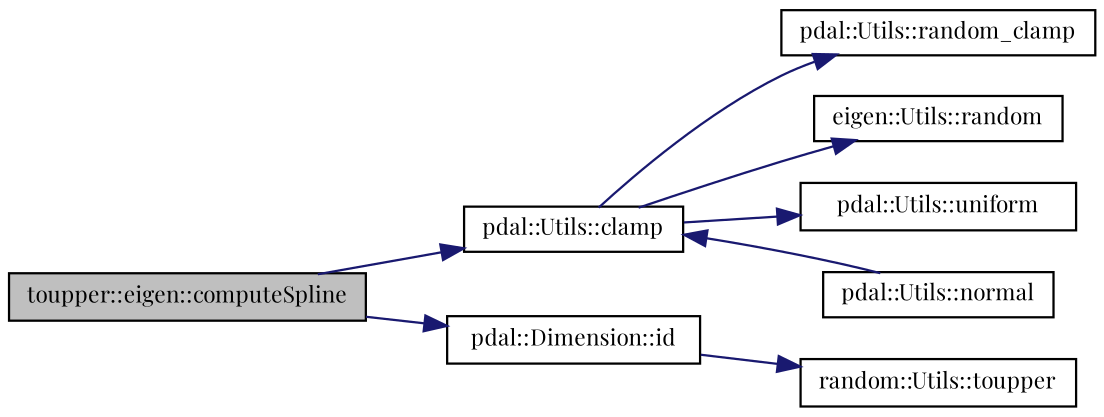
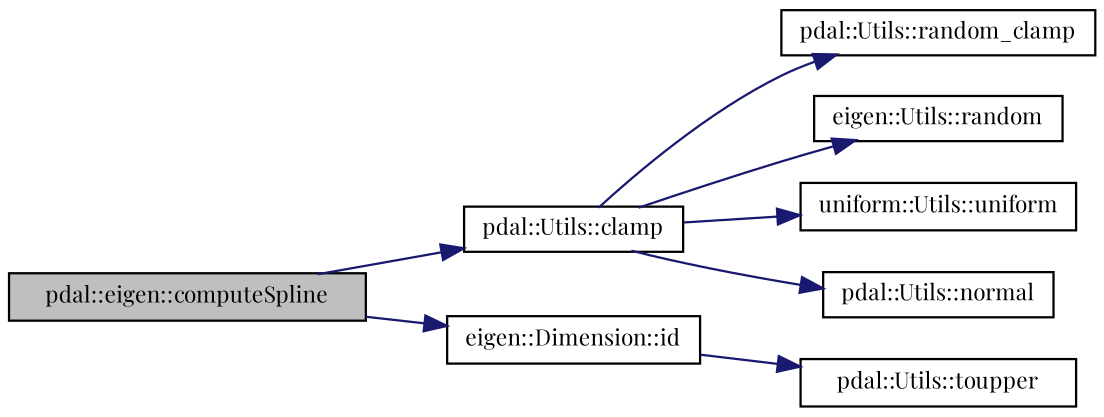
node "pdal::Utils::uniform": label "pdal::Utils::uniform" -> "uniform::Utils::uniform"
edge "pdal::Utils::normal" -> "pdal::Utils::clamp": reversed
node "toupper::eigen::computeSpline": label "toupper::eigen::computeSpline" -> "pdal::eigen::computeSpline"
node "pdal::Dimension::id": label "pdal::Dimension::id" -> "eigen::Dimension::id"
node "random::Utils::toupper": label "random::Utils::toupper" -> "pdal::Utils::toupper"
